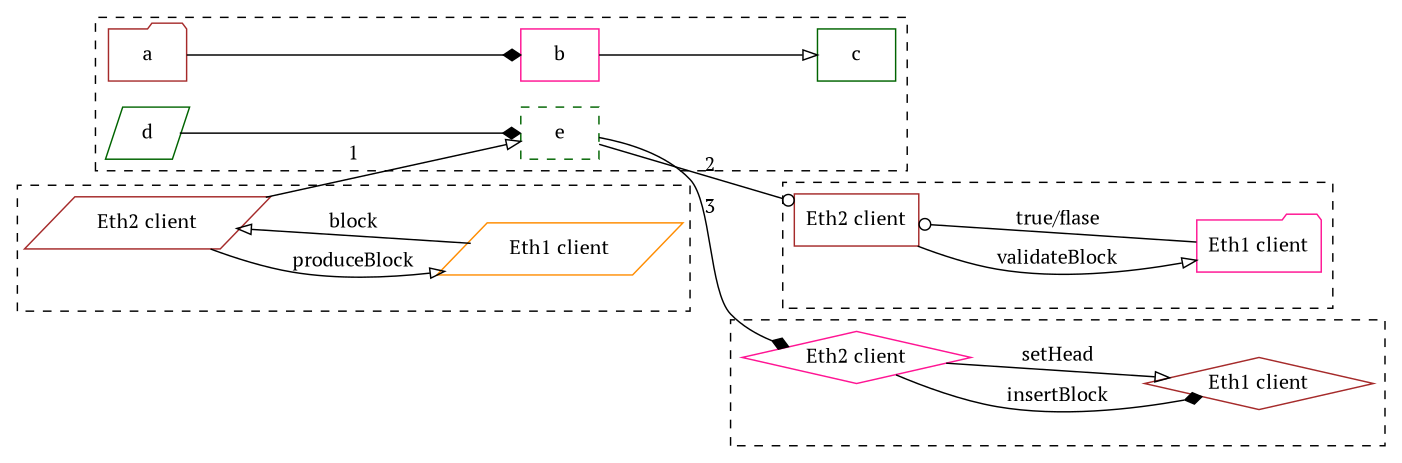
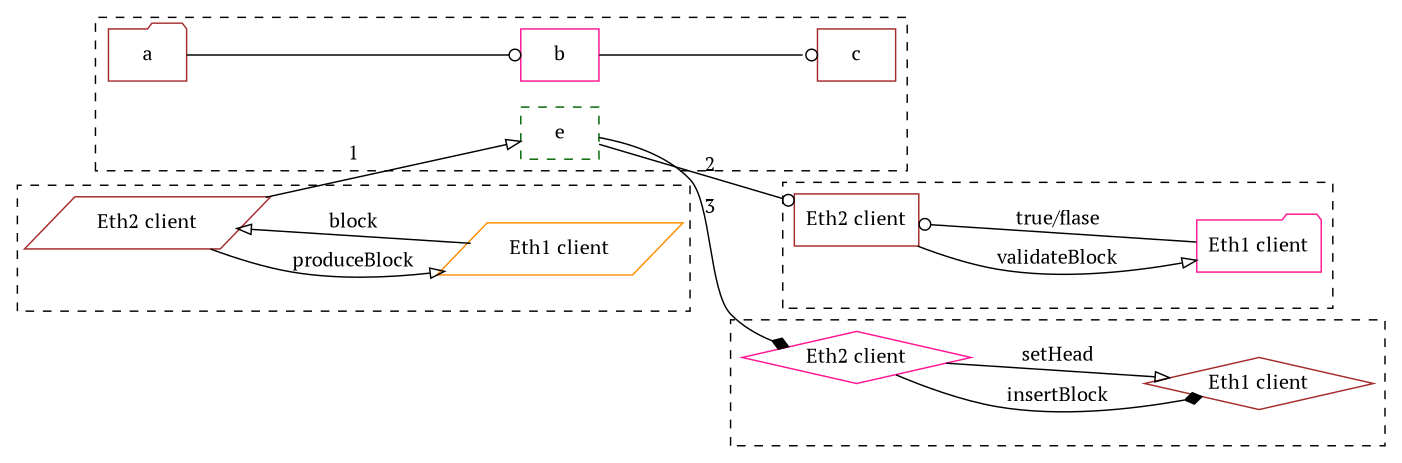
edge "a" -> "b": arrowhead diamond -> odot
edge "b" -> "c": arrowhead onormal -> odot
node "c": color darkgreen -> brown
node "d": removed
